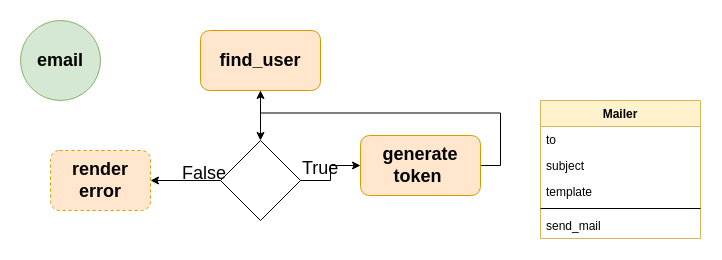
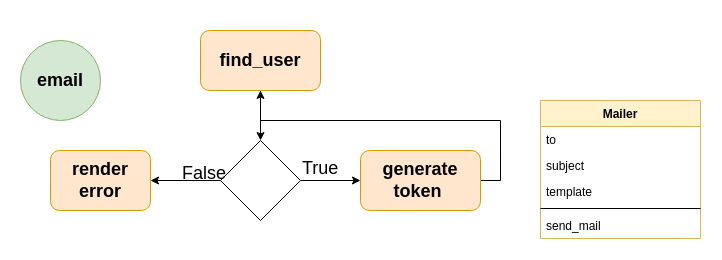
node "email": moved (61, 61) -> (61, 81)
node "generate token": moved (421, 166) -> (421, 181)
node "render error": style dashed -> solid
